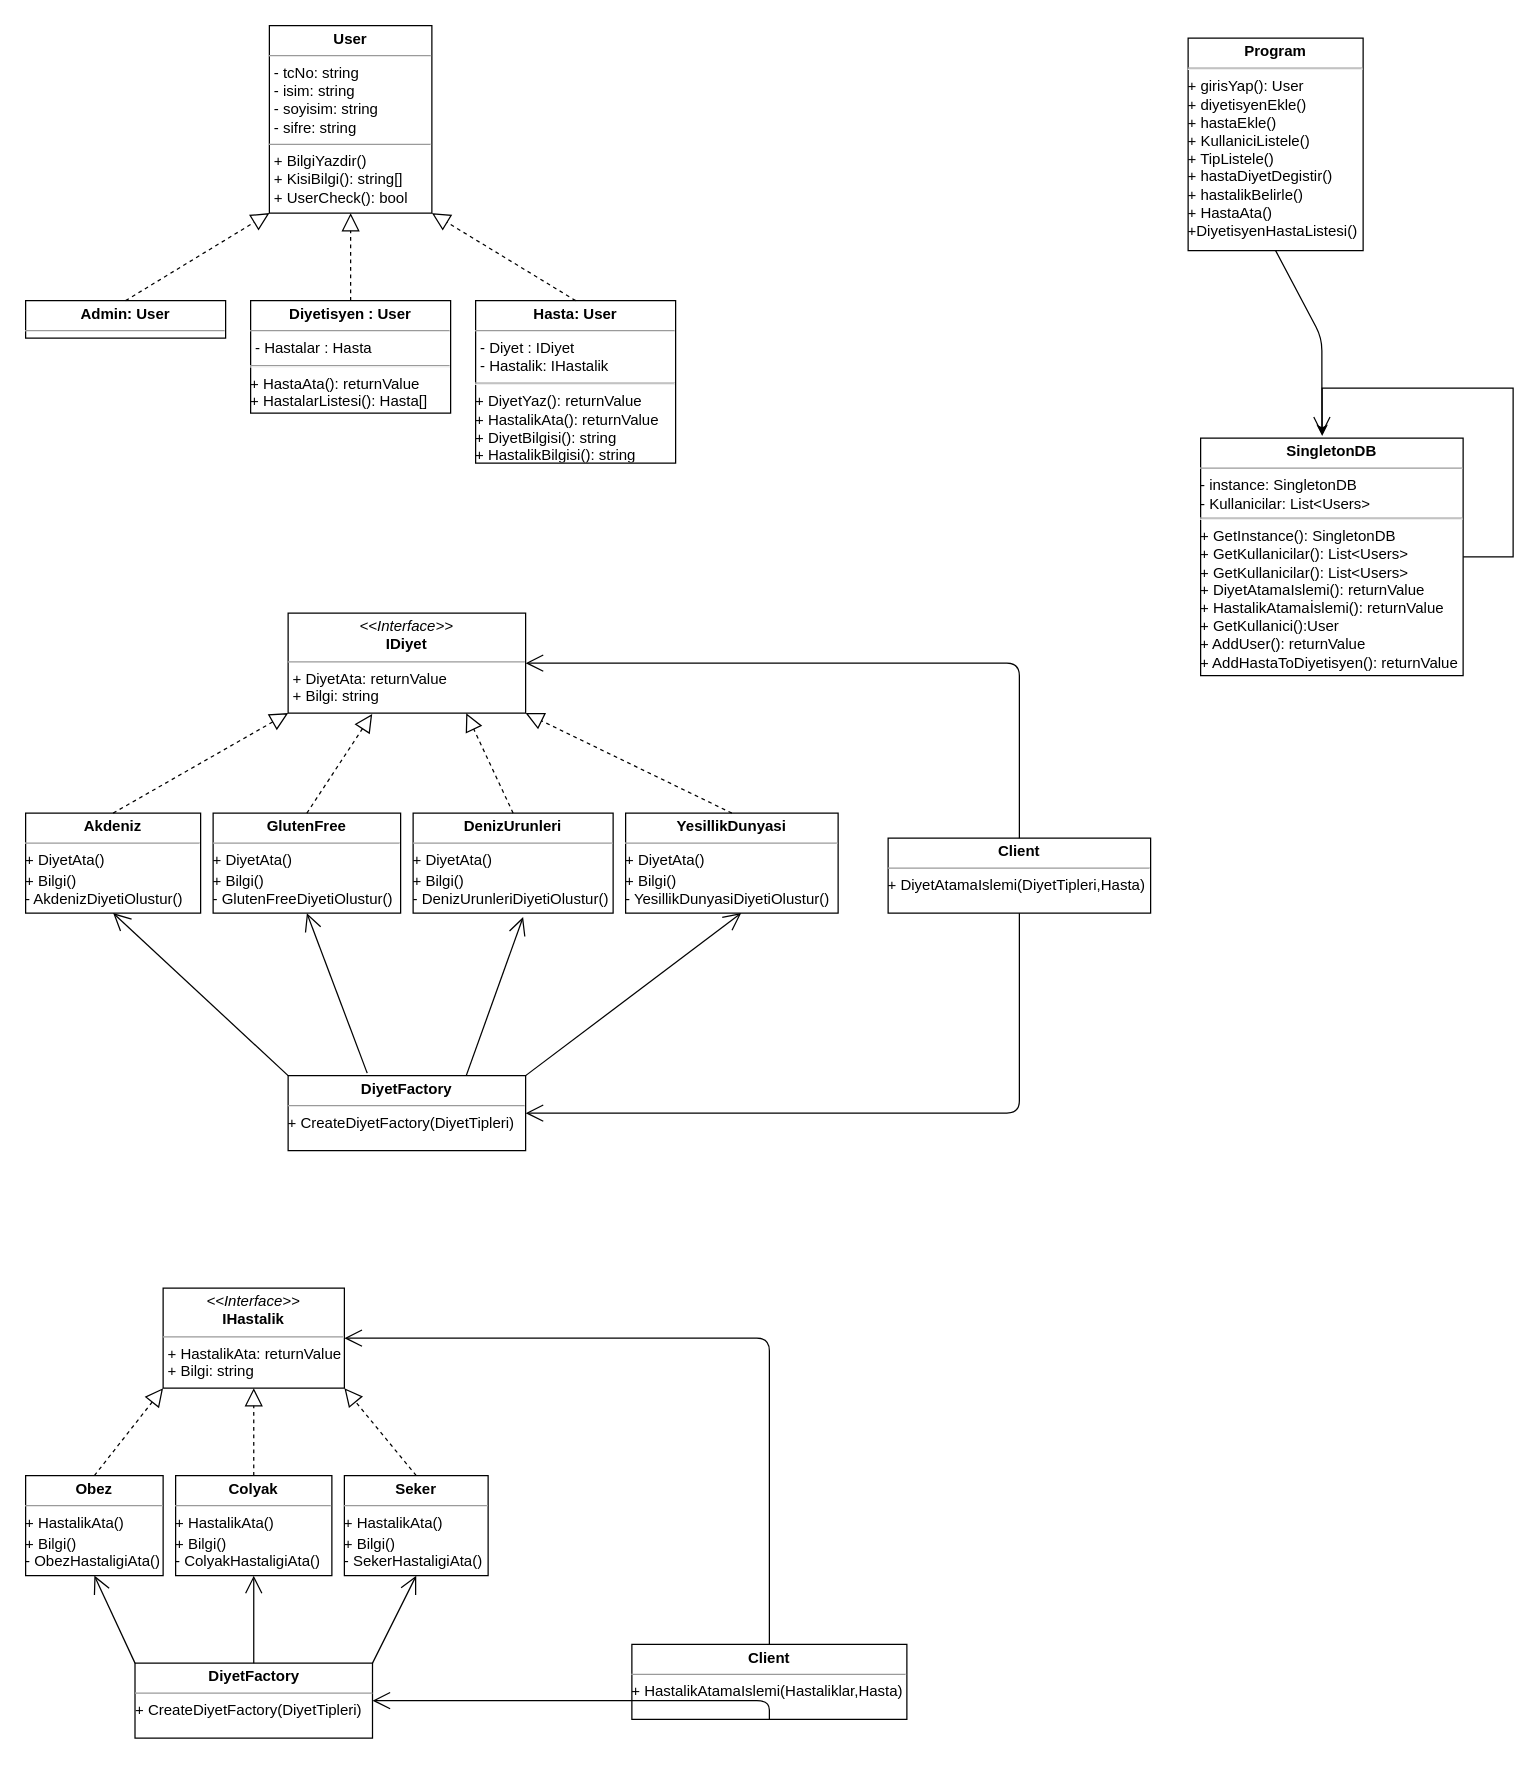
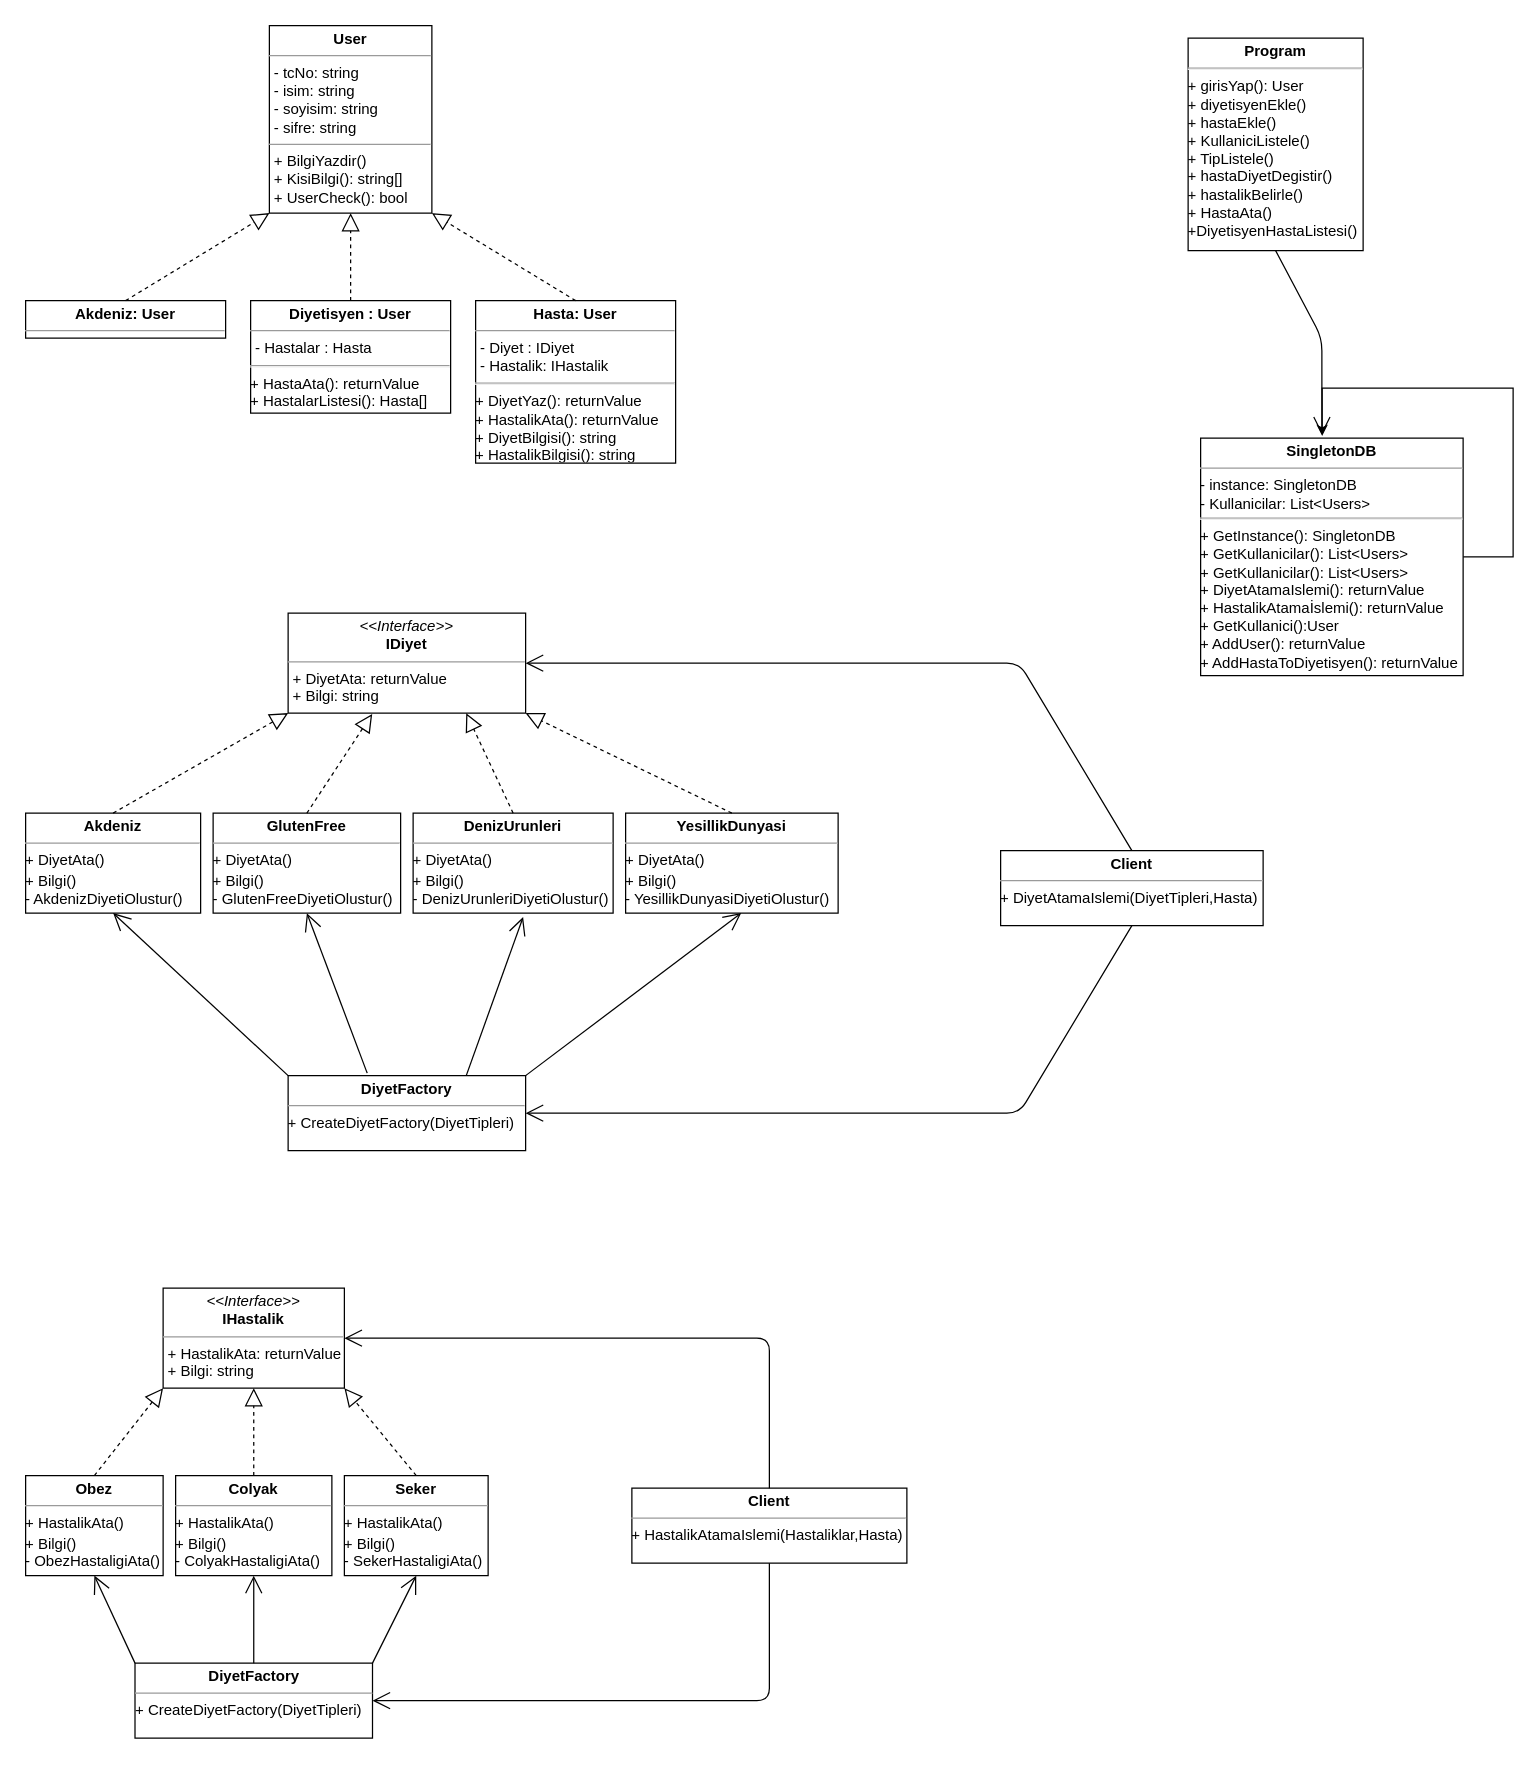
node "Admin: User": label "Admin: User" -> "Akdeniz: User"
node "Client + DiyetAtamaIslemi(DiyetTipleri,Hasta)": moved (1019, 876) -> (1132, 888)
node "Client + HastalikAtamaIslemi(Hastaliklar,Hasta)": moved (769, 1682) -> (769, 1526)
